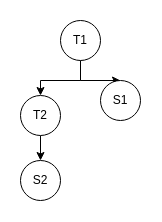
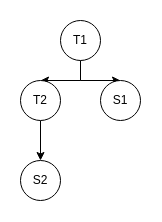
node "T2": moved (41, 116) -> (41, 101)
